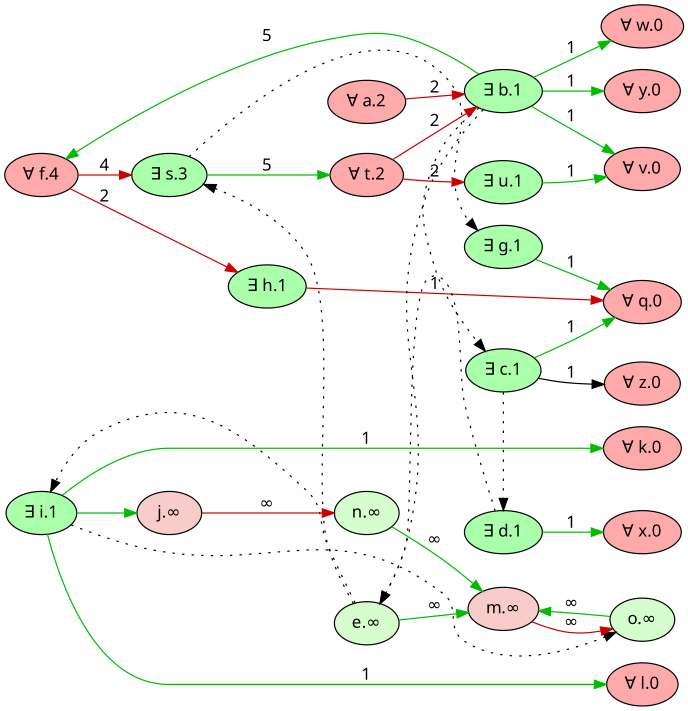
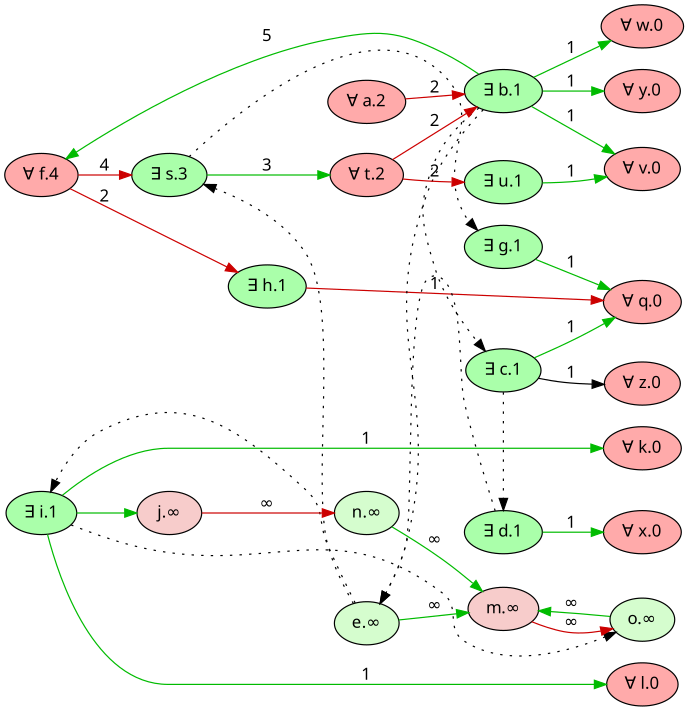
edge "∃ s.3" -> "∀ t.2": label "5" -> "3"
